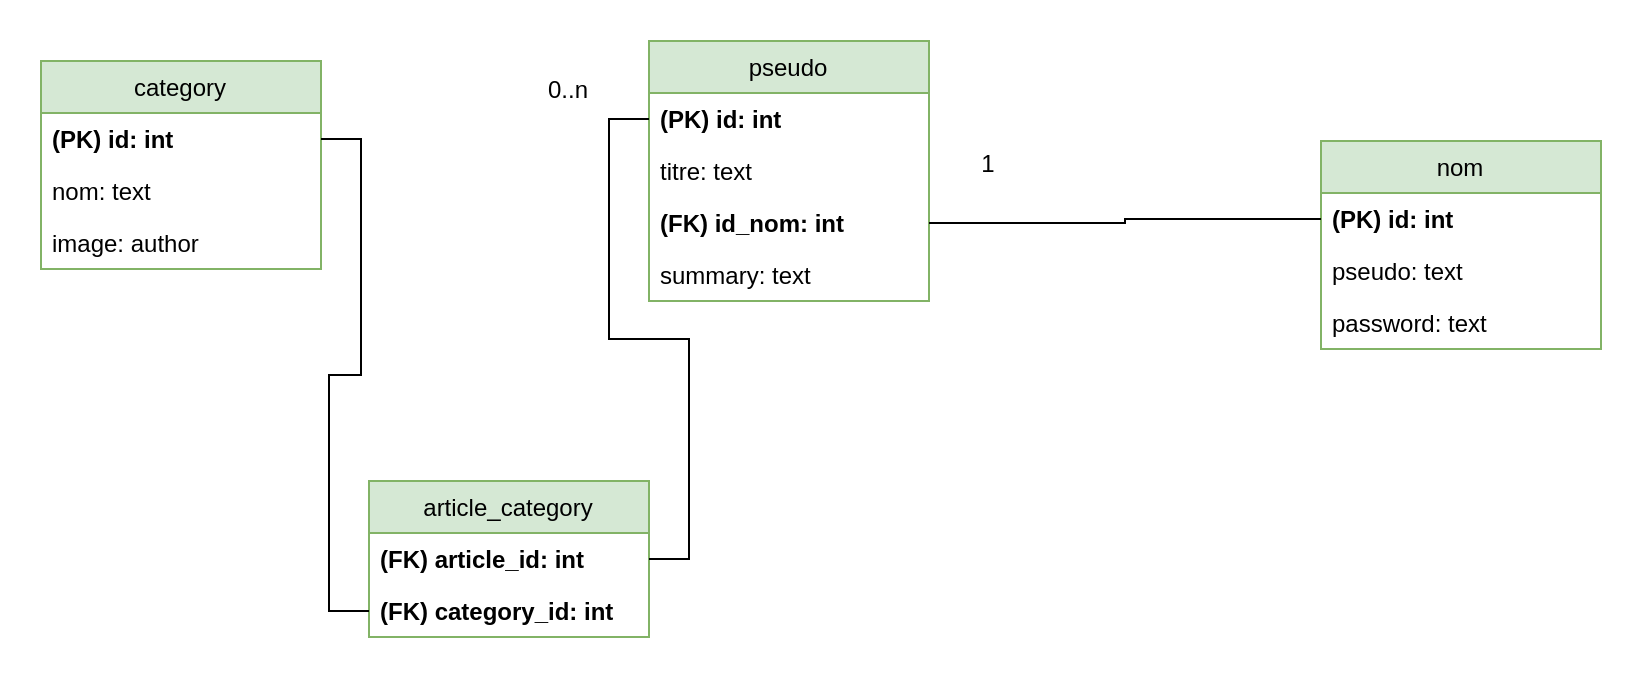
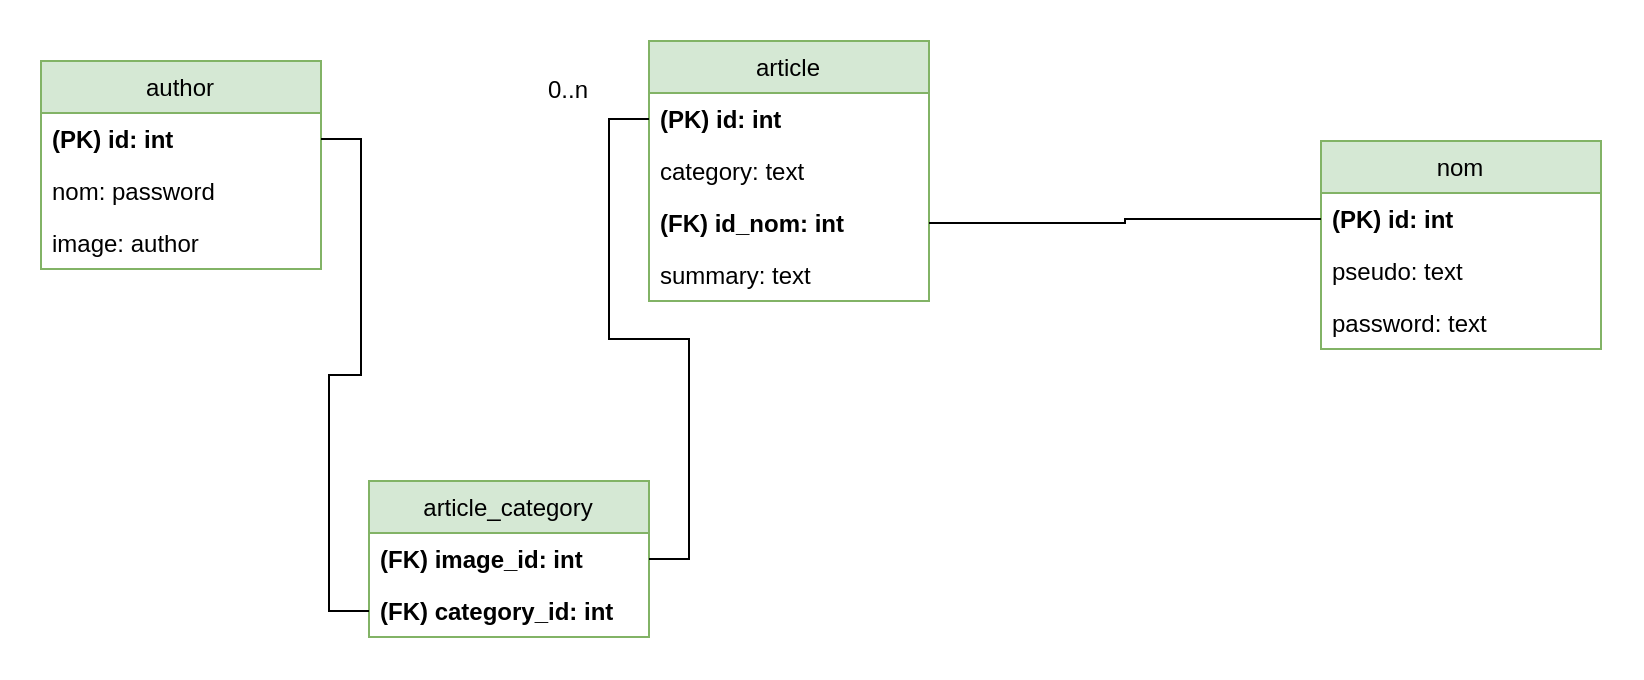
node "pseudo": label "pseudo" -> "article"
node "category": label "category" -> "author"
node "1": removed
node "titre: text": label "titre: text" -> "category: text"
node "nom: text": label "nom: text" -> "nom: password"
node "(FK) article_id: int": label "(FK) article_id: int" -> "(FK) image_id: int"
